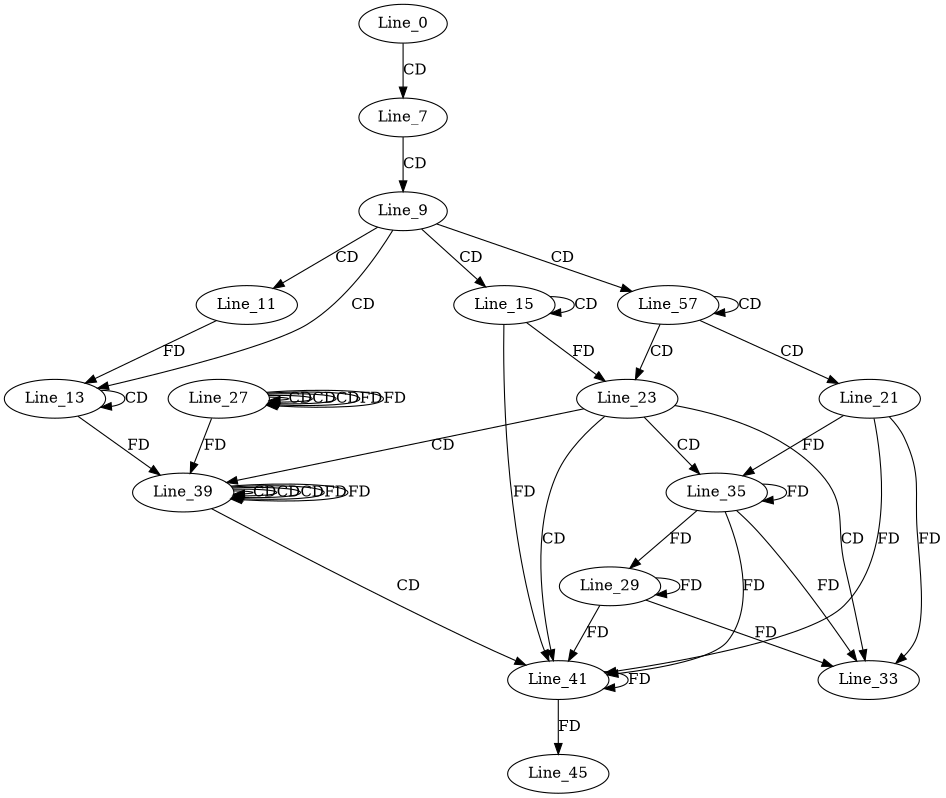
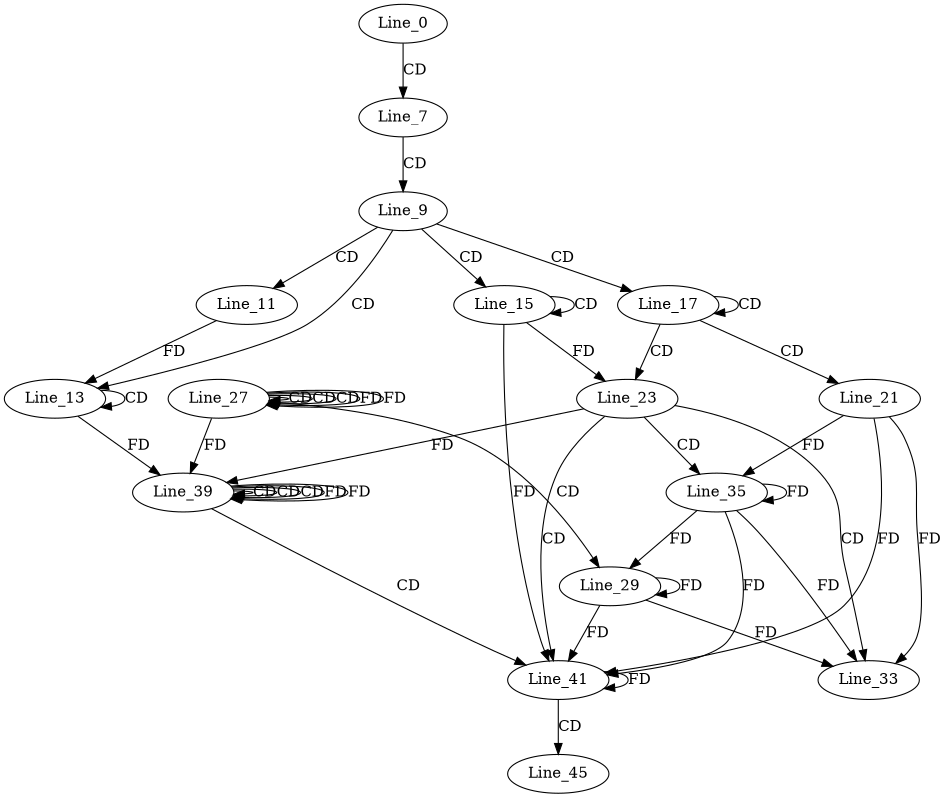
node "Line_57": label "Line_57" -> "Line_17"
edge "Line_27" -> "Line_29": added, label "CD"
edge "Line_23" -> "Line_39": label "CD" -> "FD"
edge "Line_41" -> "Line_45": label "FD" -> "CD"
